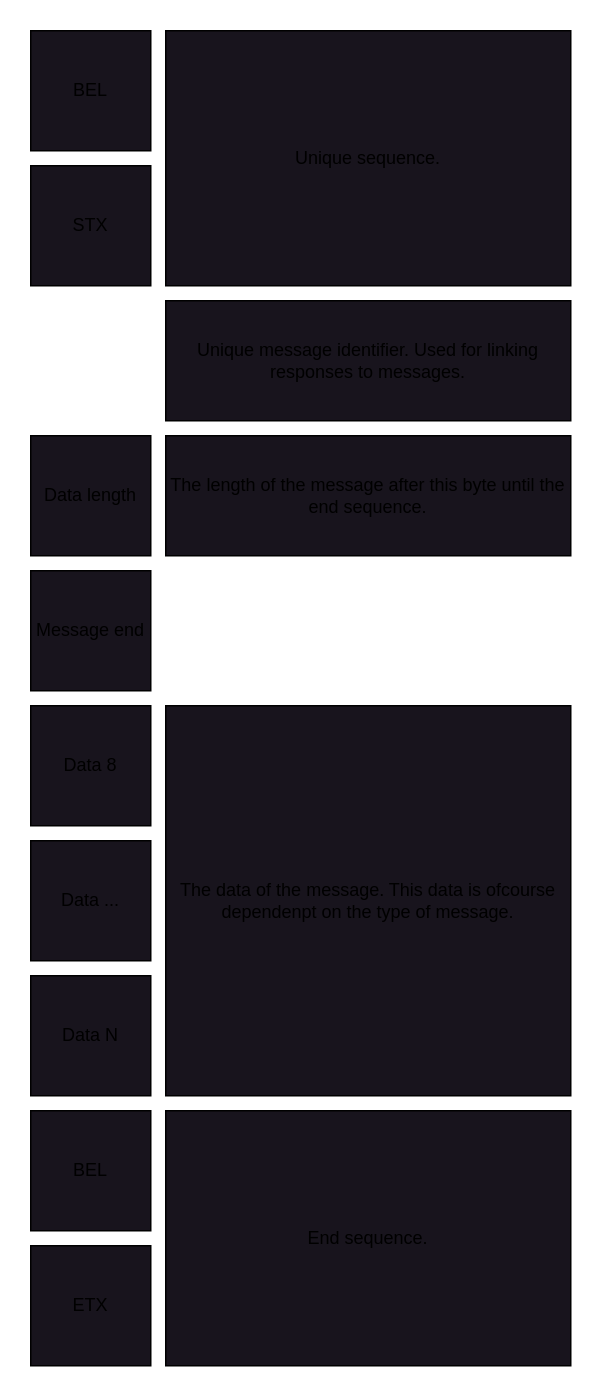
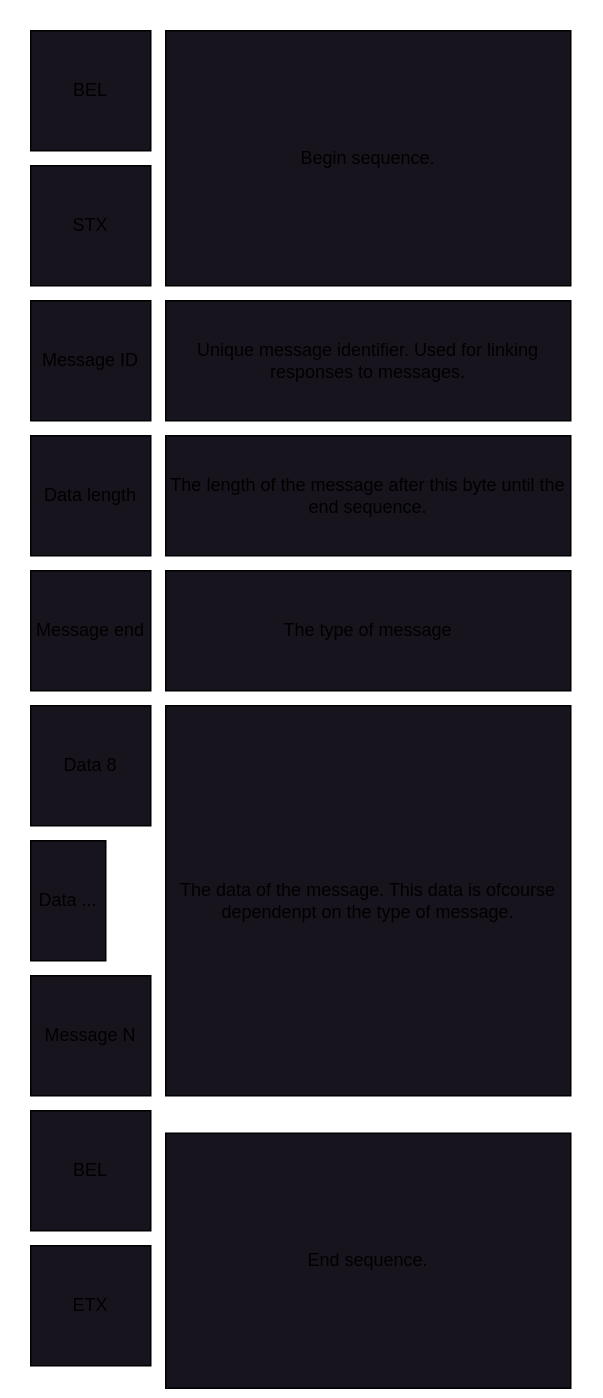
node "Unique sequence.": label "Unique sequence." -> "Begin sequence."
node "Message ID": added
node "The type of message": added
node "Data ...": size 120x120 -> 75x120
node "Data N": label "Data N" -> "Message N"
node "End sequence.": moved (368, 1238) -> (368, 1261)
